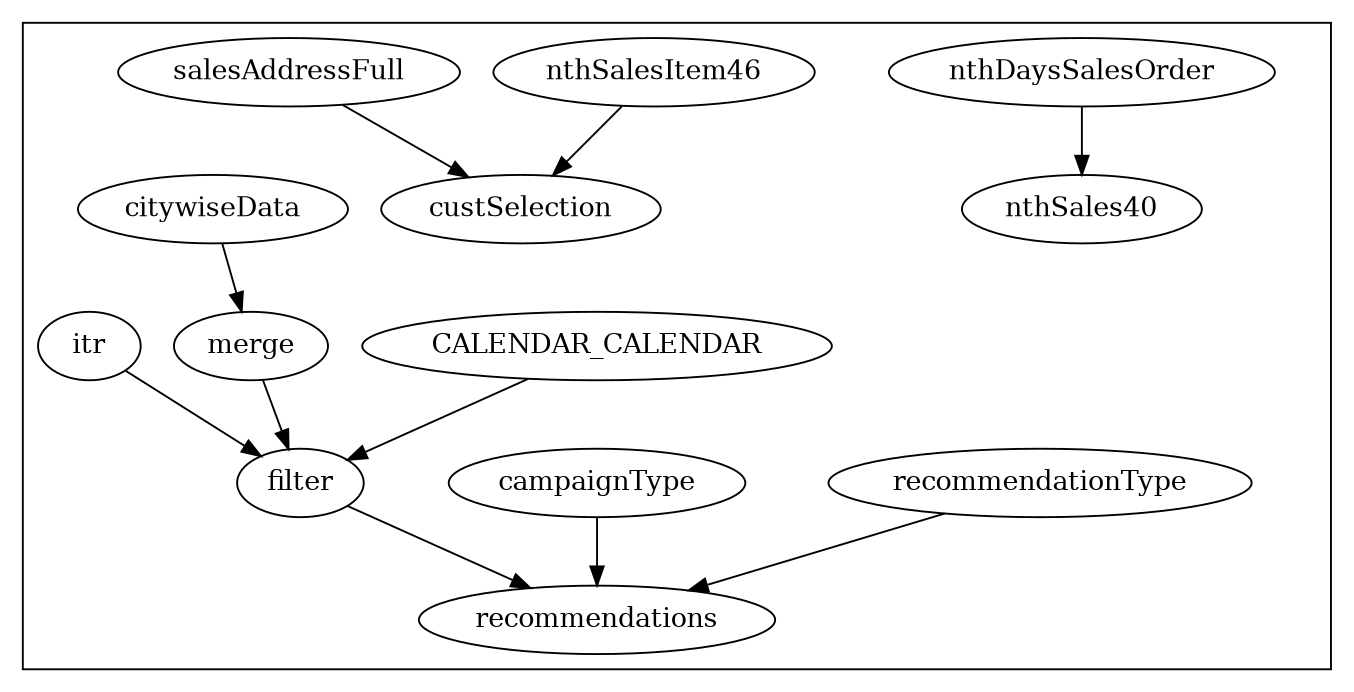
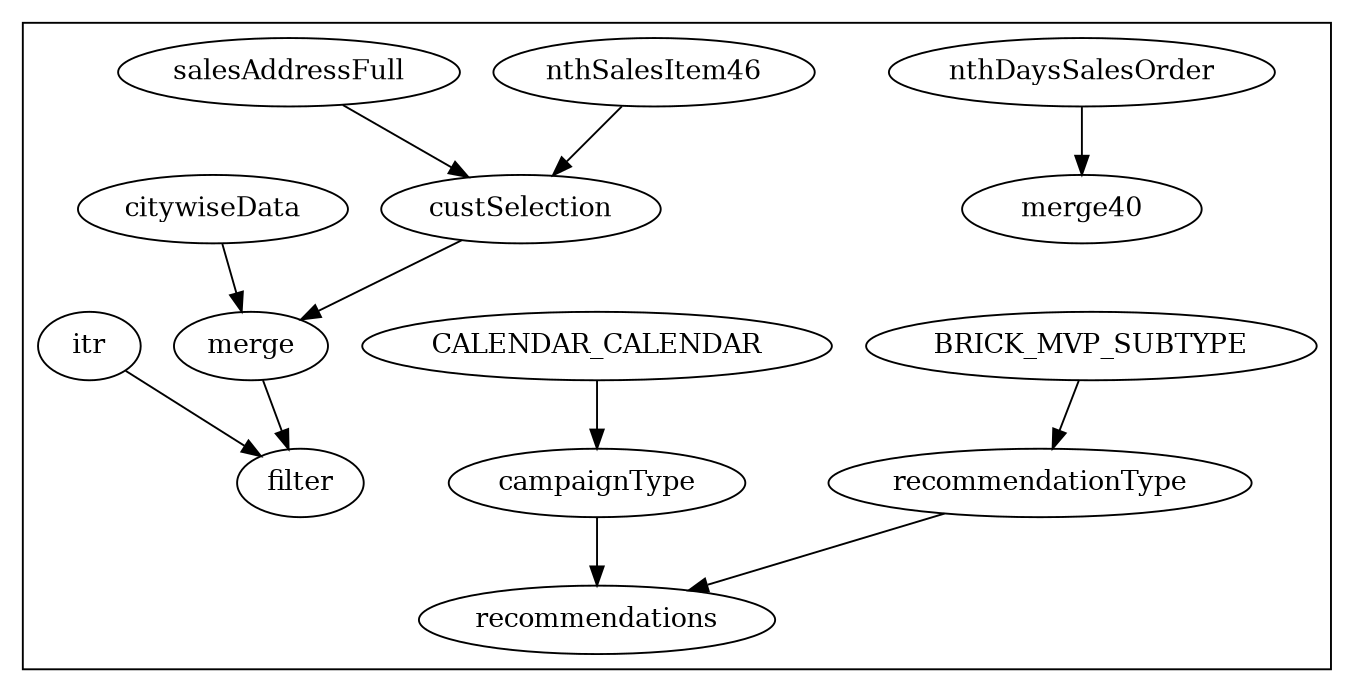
node "nthSales40": label "nthSales40" -> "merge40"
edge "custSelection" -> "merge": added
node "BRICK_MVP_SUBTYPE": added
edge "CALENDAR_CALENDAR" -> "filter": now "CALENDAR_CALENDAR" -> "campaignType"
edge "filter" -> "recommendations": removed
